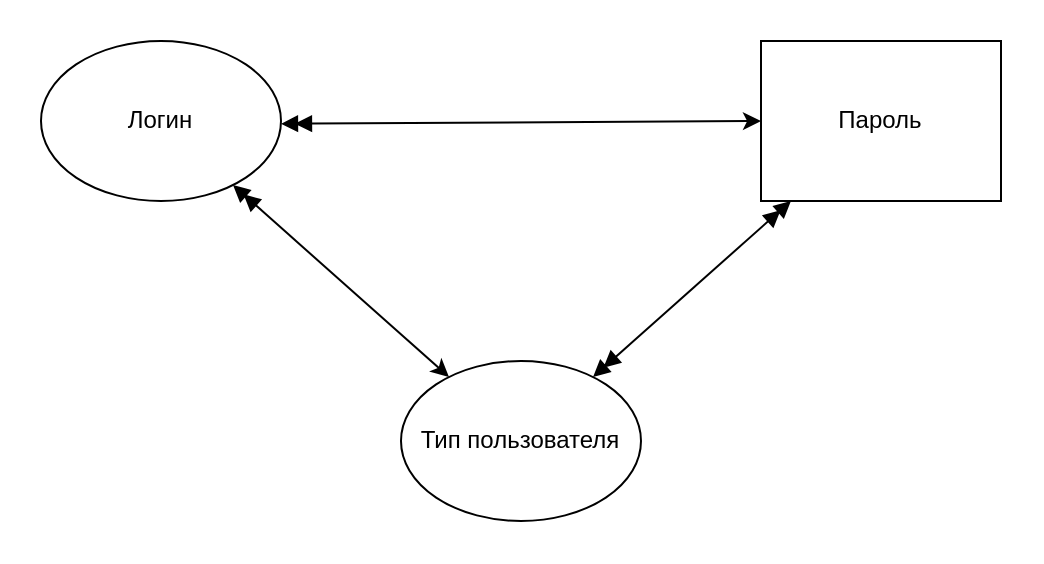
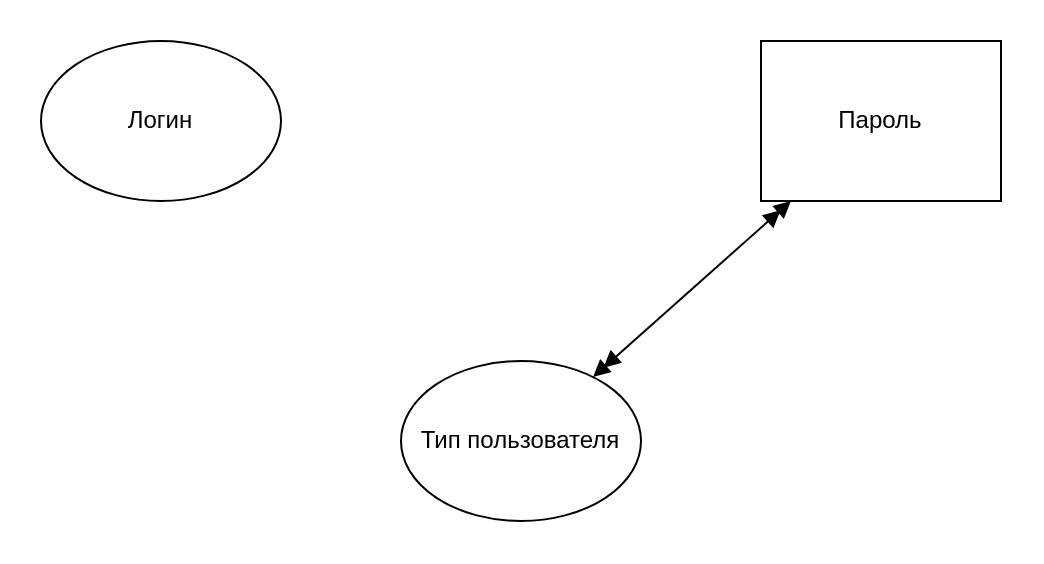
edge "Логин" -- "Пароль": removed
edge "Логин" -- "Тип пользователя": removed
